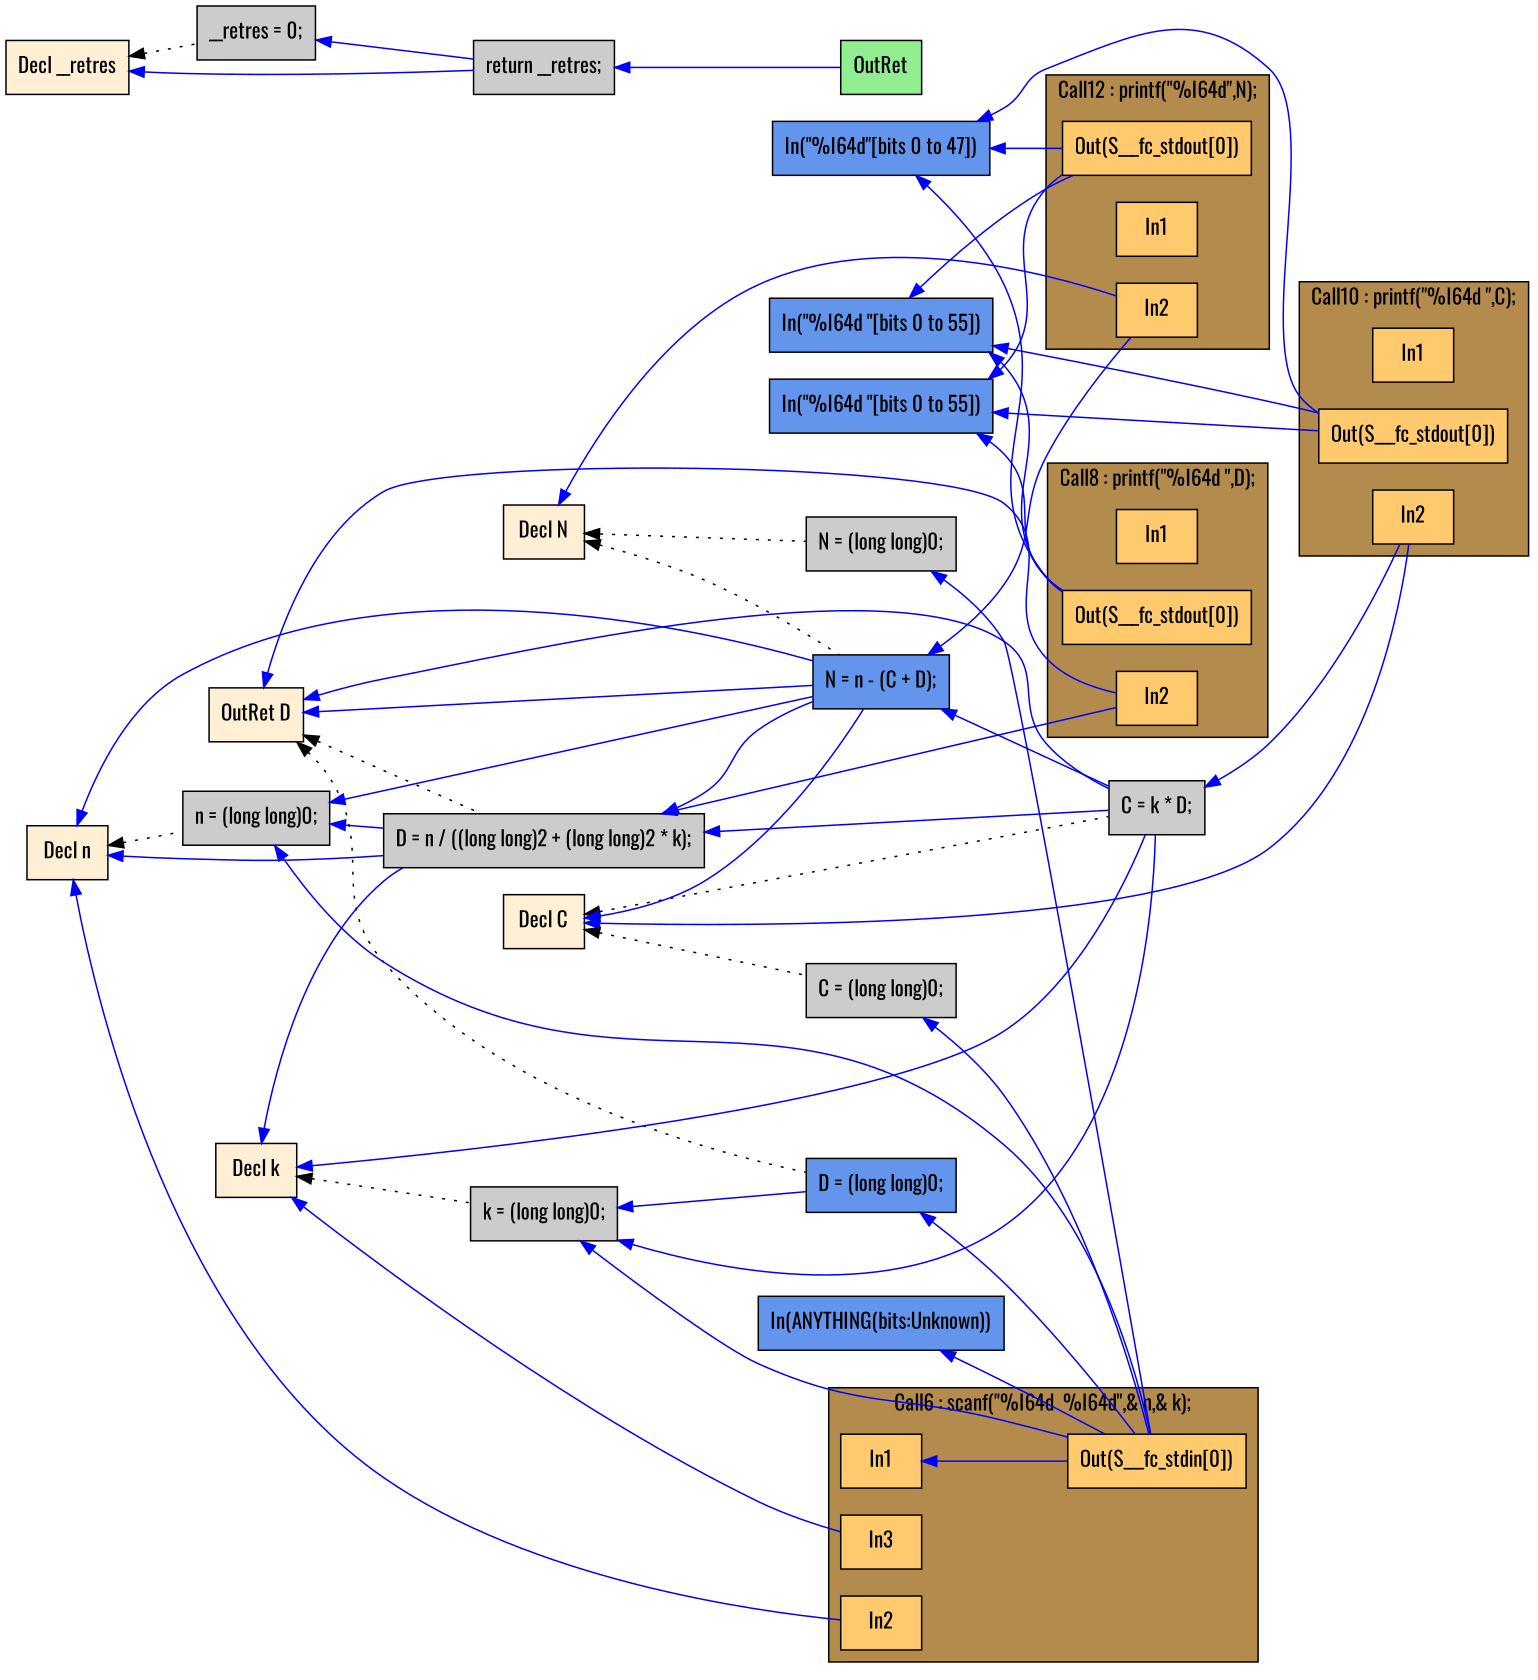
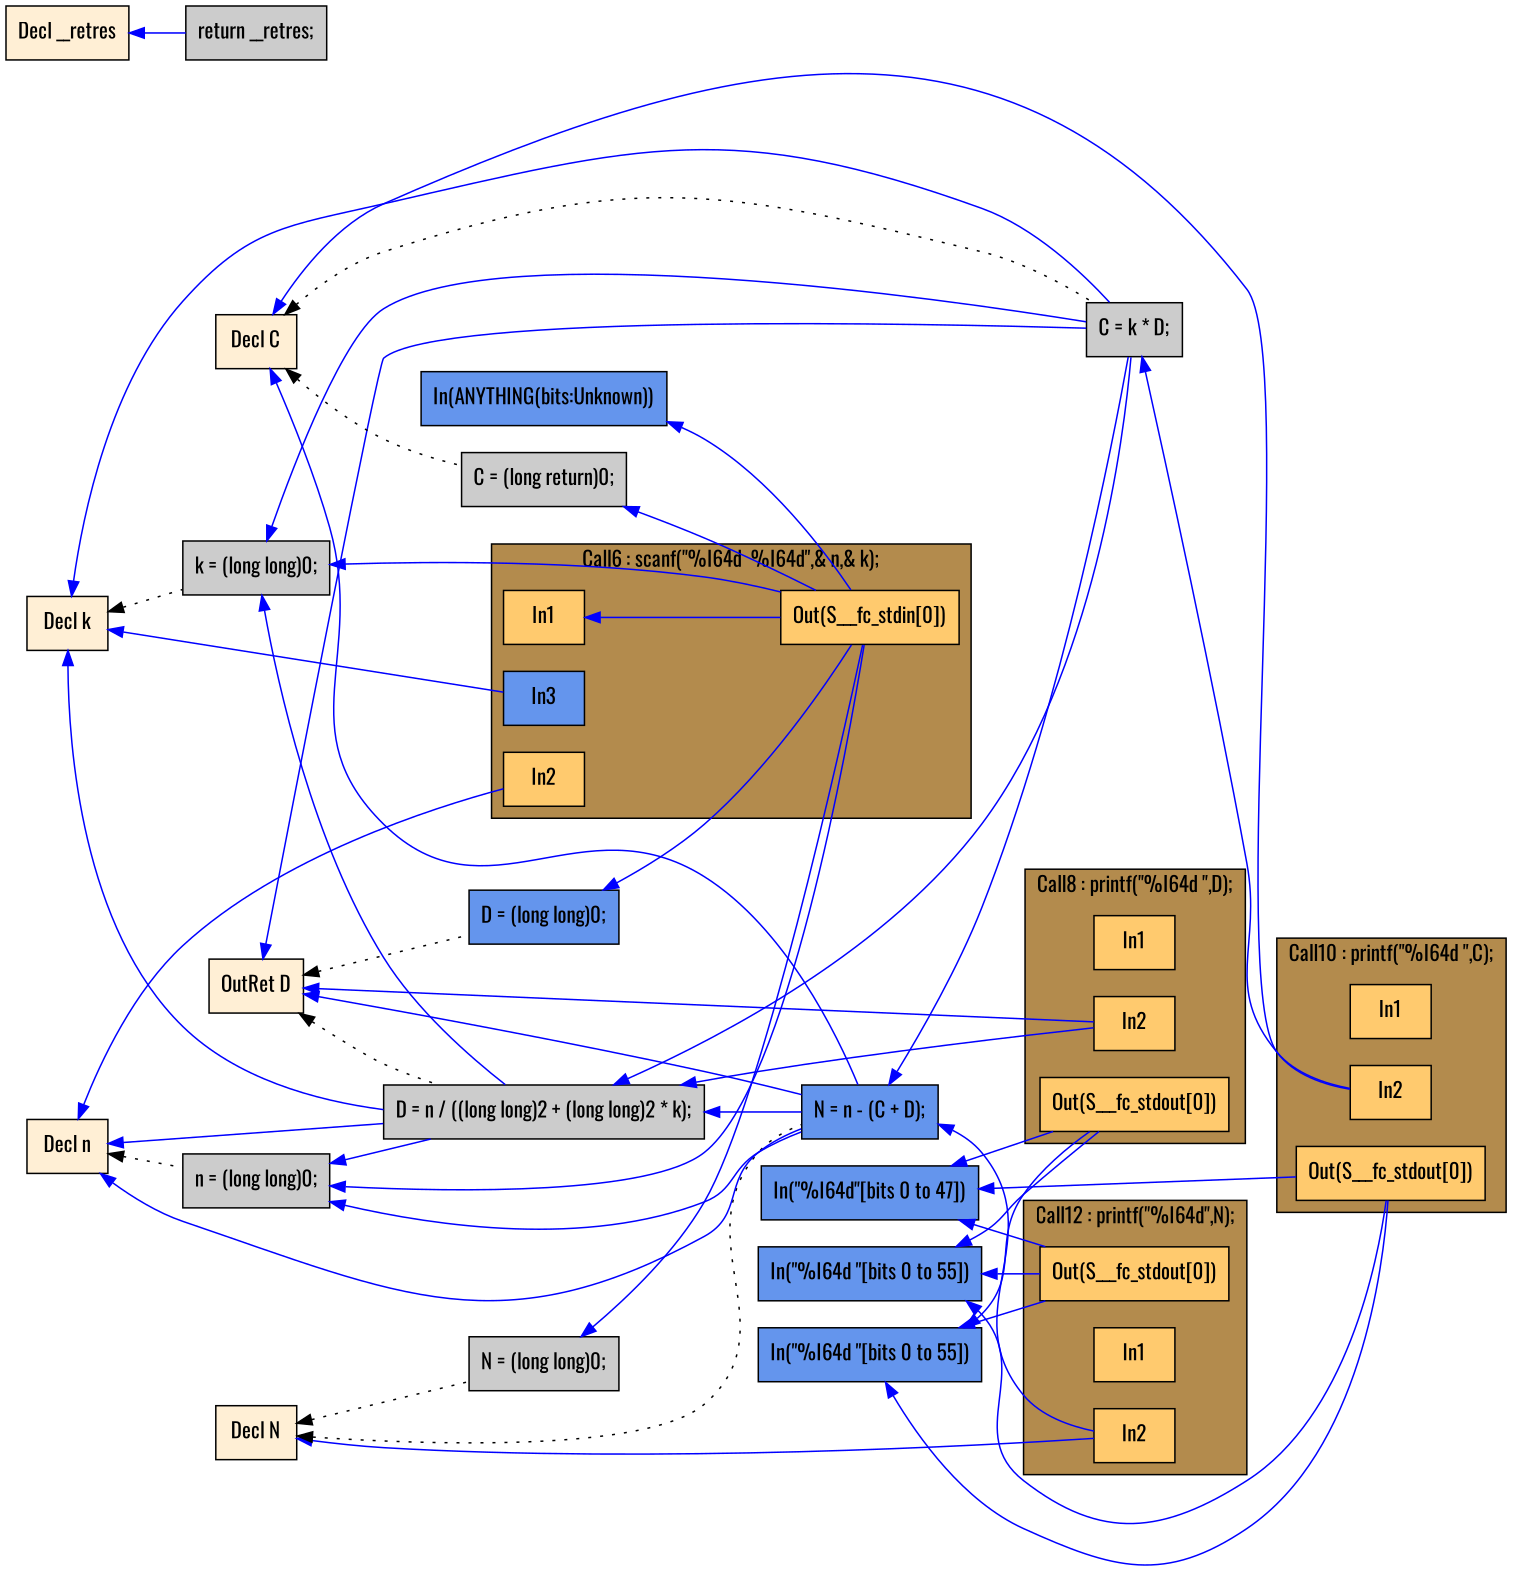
node "__retres = 0;": removed
node "OutRet": removed
node "C = (long long)0;": label "C = (long long)0;" -> "C = (long return)0;"
edge "D = (long long)0;" -> "k = (long long)0;": now "D = n / ((long long)2 + (long long)2 * k);" -> "k = (long long)0;"
node "In3": fillcolor #ffca6e -> #6495ed
